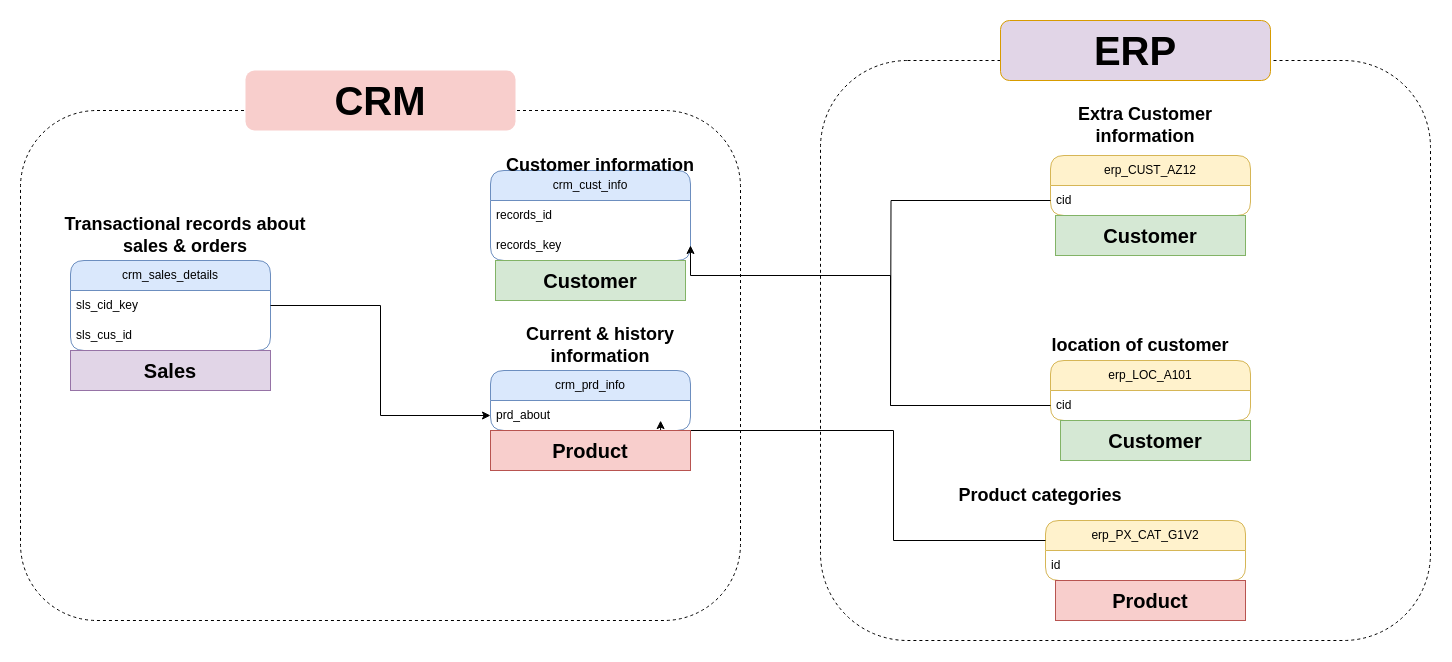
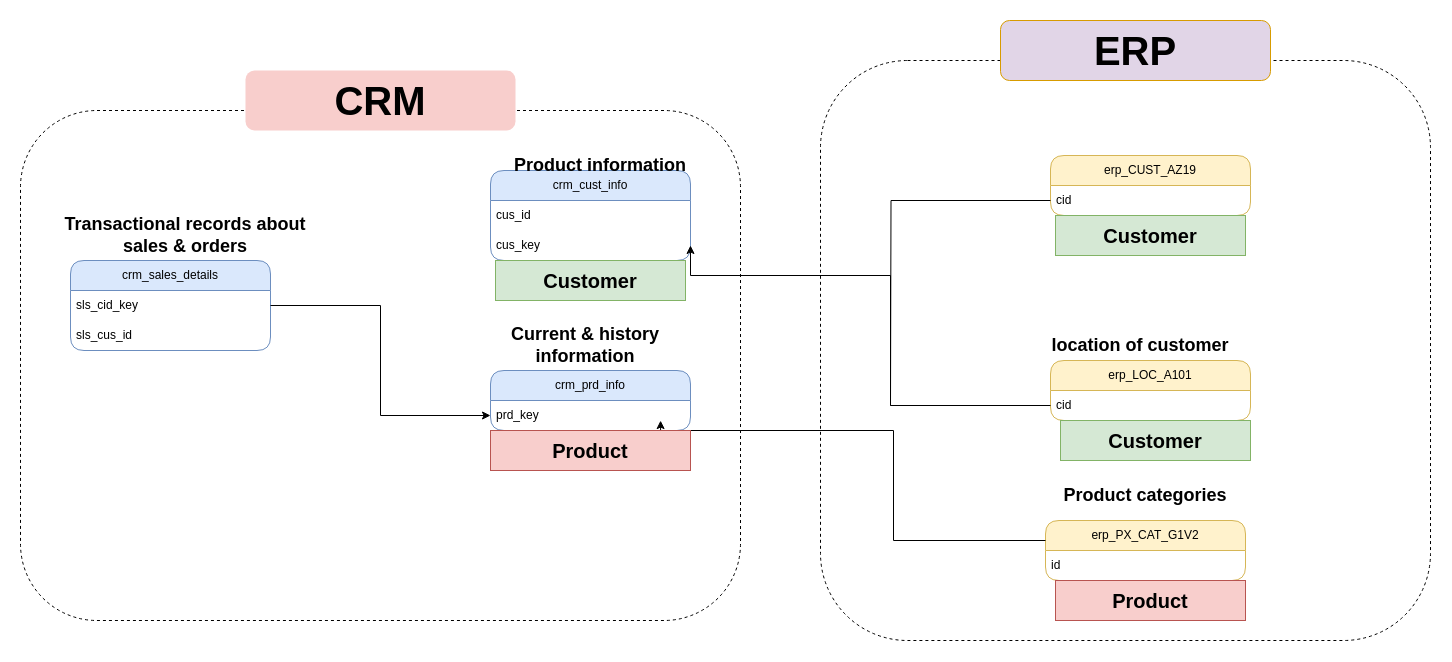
node "Extra Customer information": removed
node "Customer information": label "Customer information" -> "Product information"
node "erp_CUST_AZ12": label "erp_CUST_AZ12" -> "erp_CUST_AZ19"
node "records_id": label "records_id" -> "cus_id"
node "records_key": label "records_key" -> "cus_key"
node "Current & history information": moved (601, 346) -> (586, 346)
node "Sales": removed
node "prd_about": label "prd_about" -> "prd_key"
node "Product categories": moved (1041, 496) -> (1146, 496)
